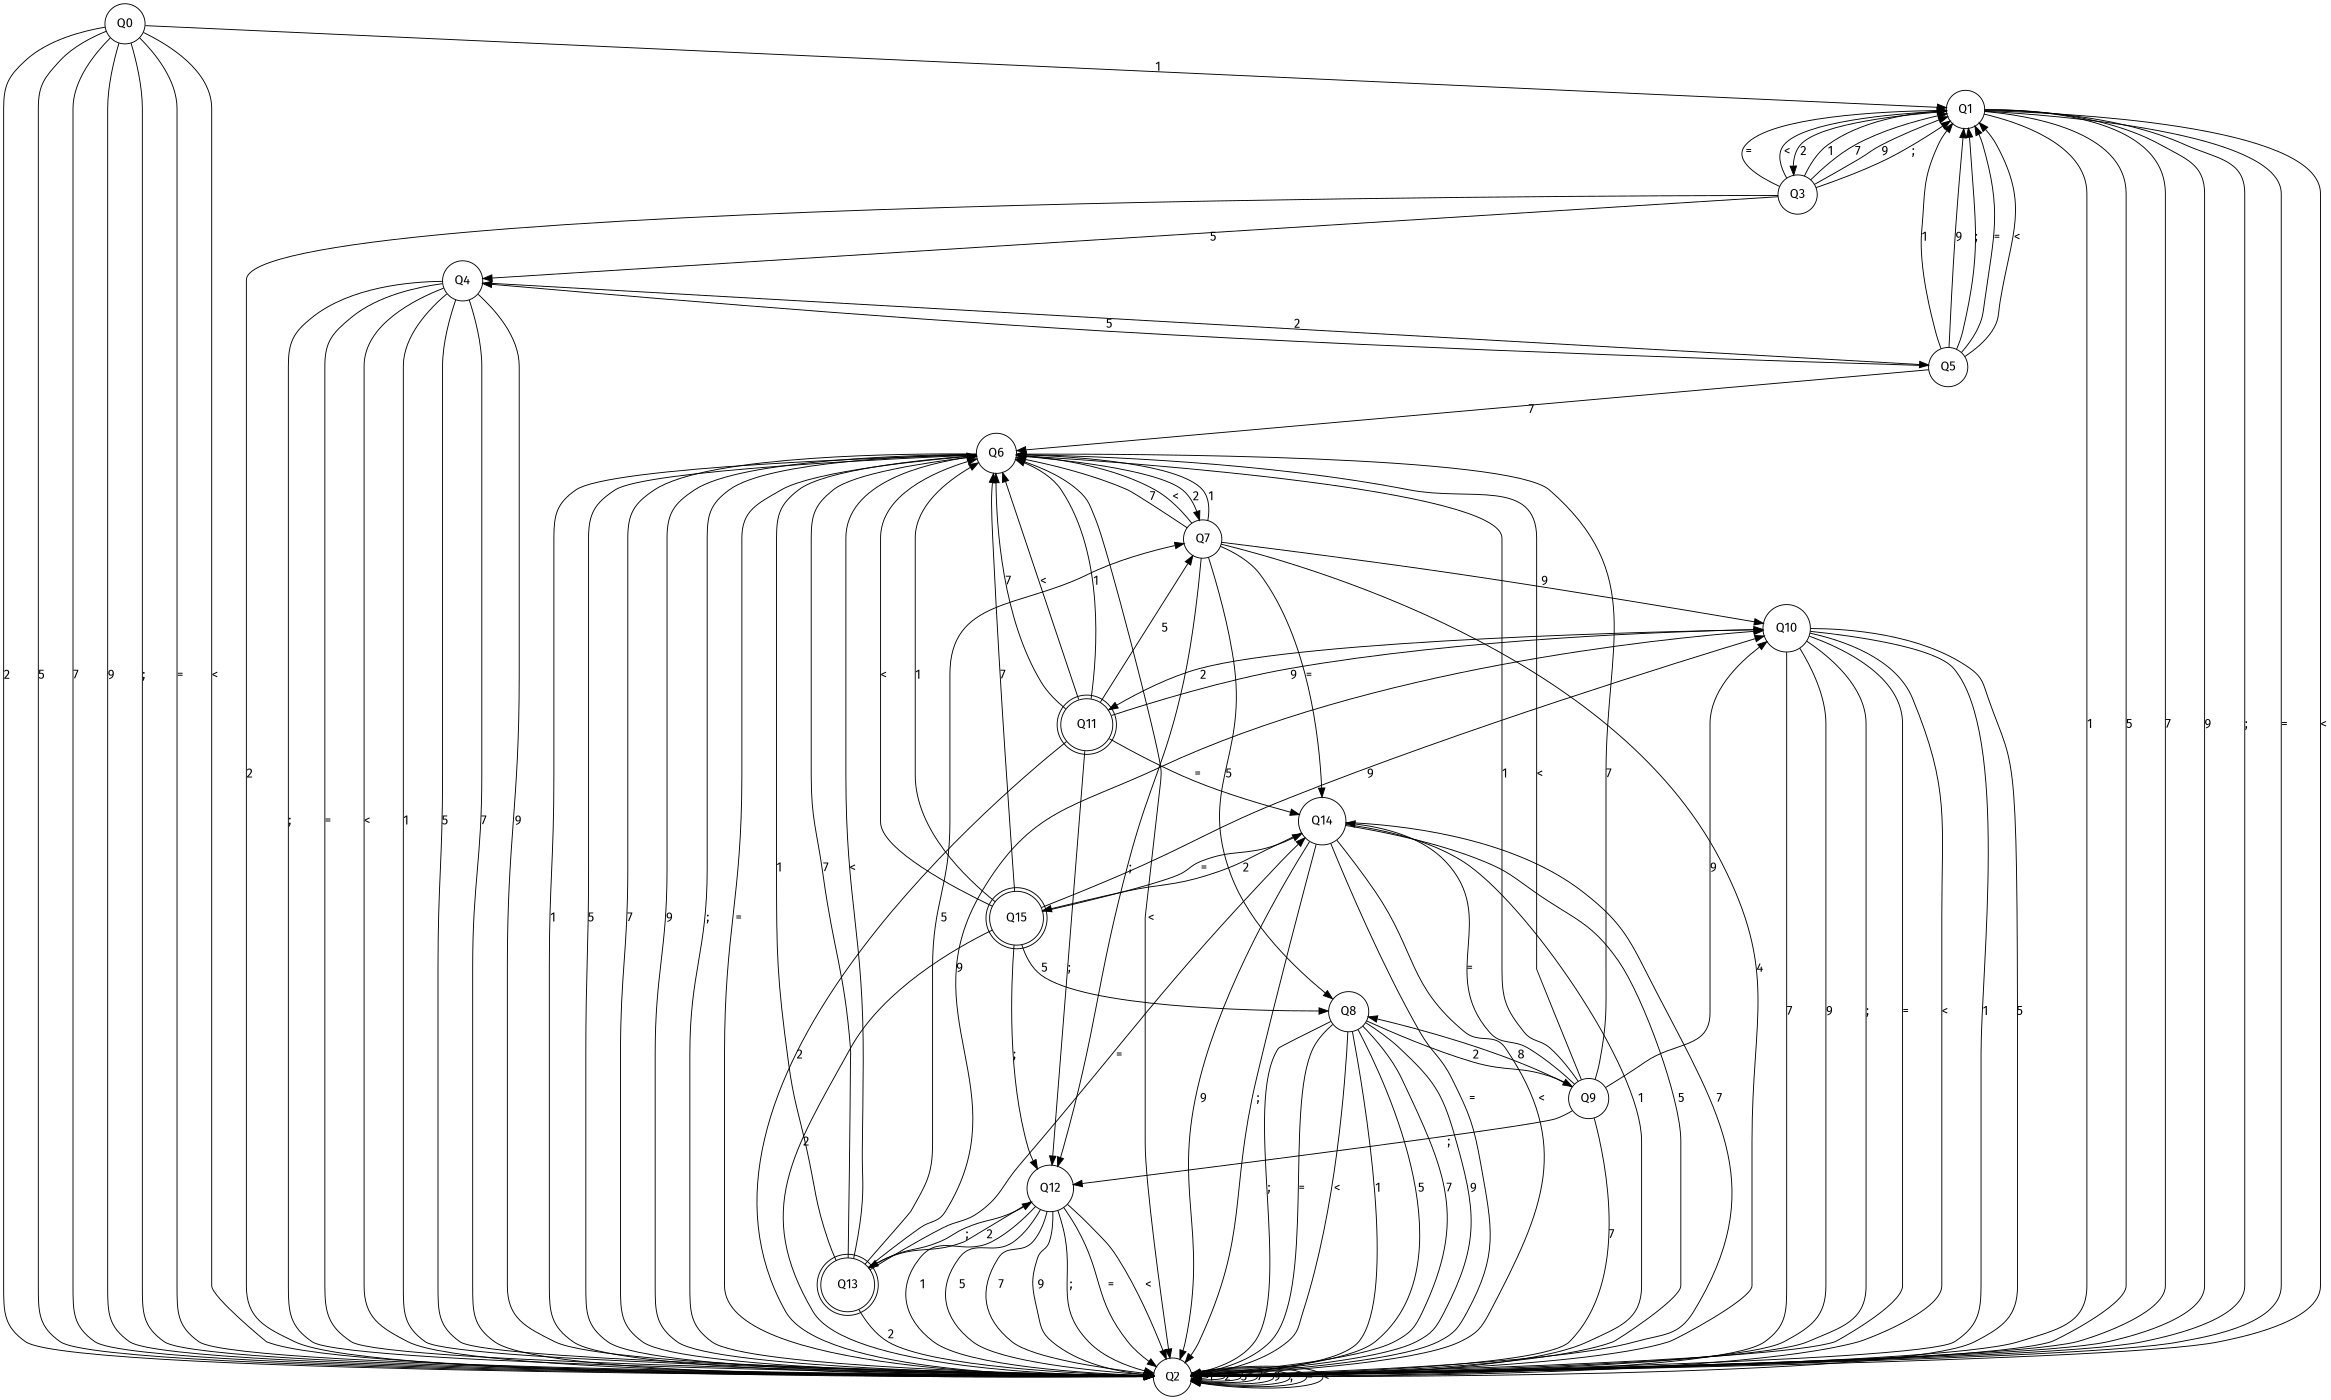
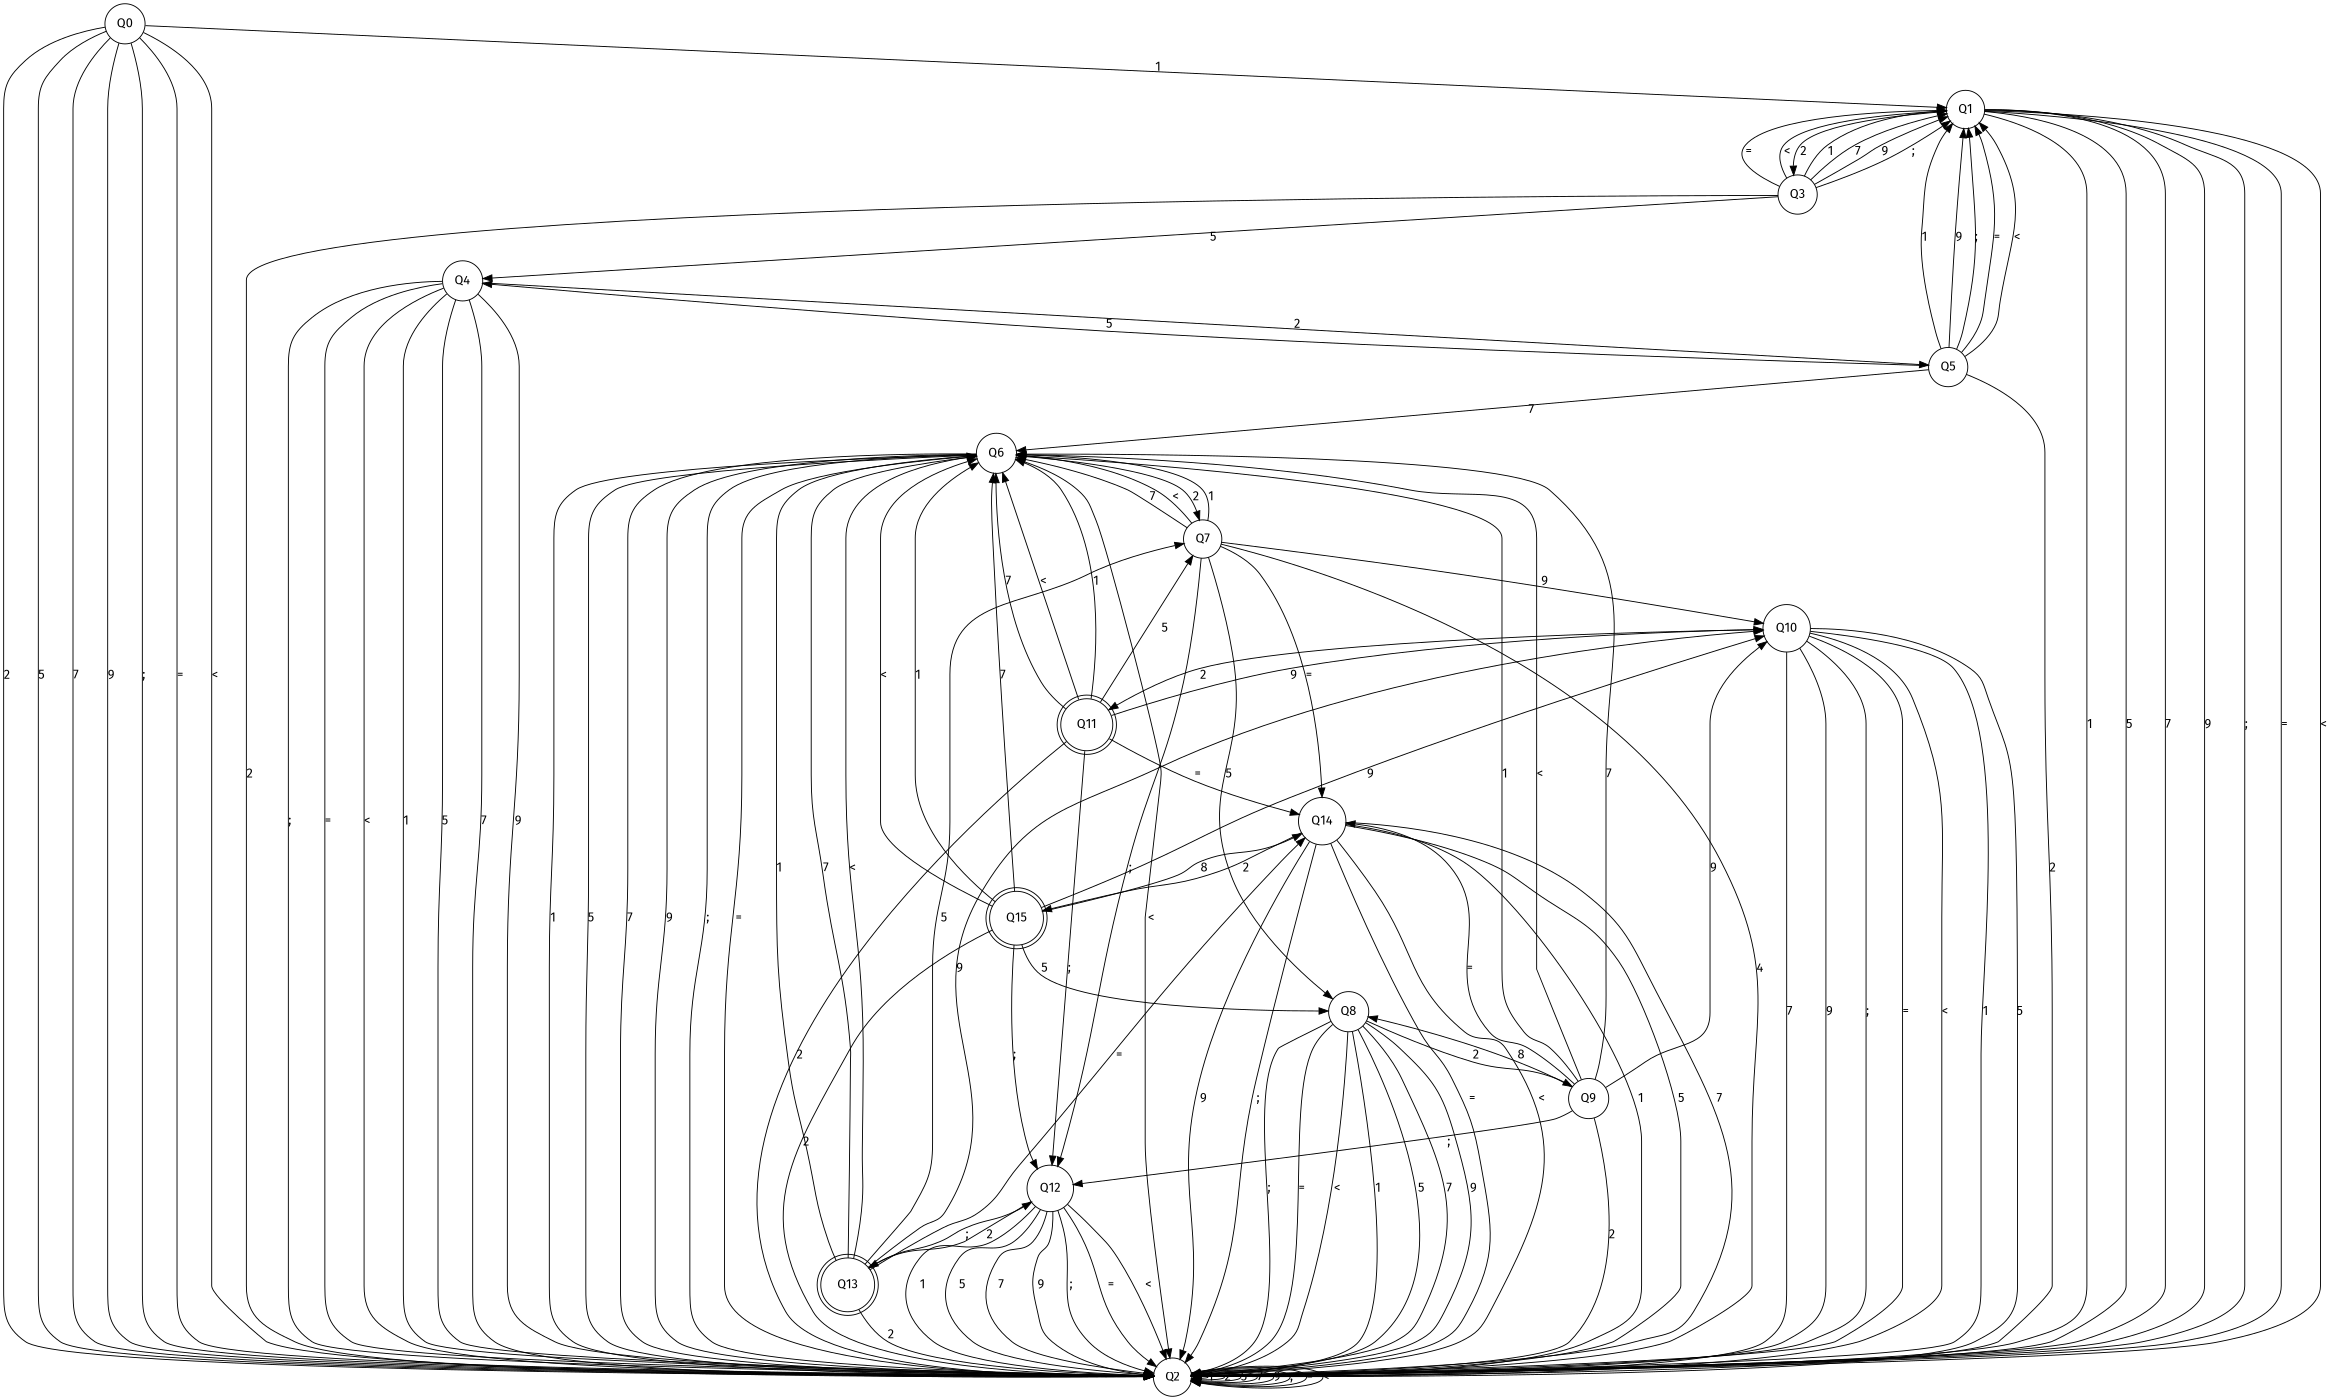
edge "Q15" -> "Q14": label "=" -> "8"
edge "Q9" -> "Q2": label "7" -> "2"
edge "Q5" -> "Q2": added, label "2"
